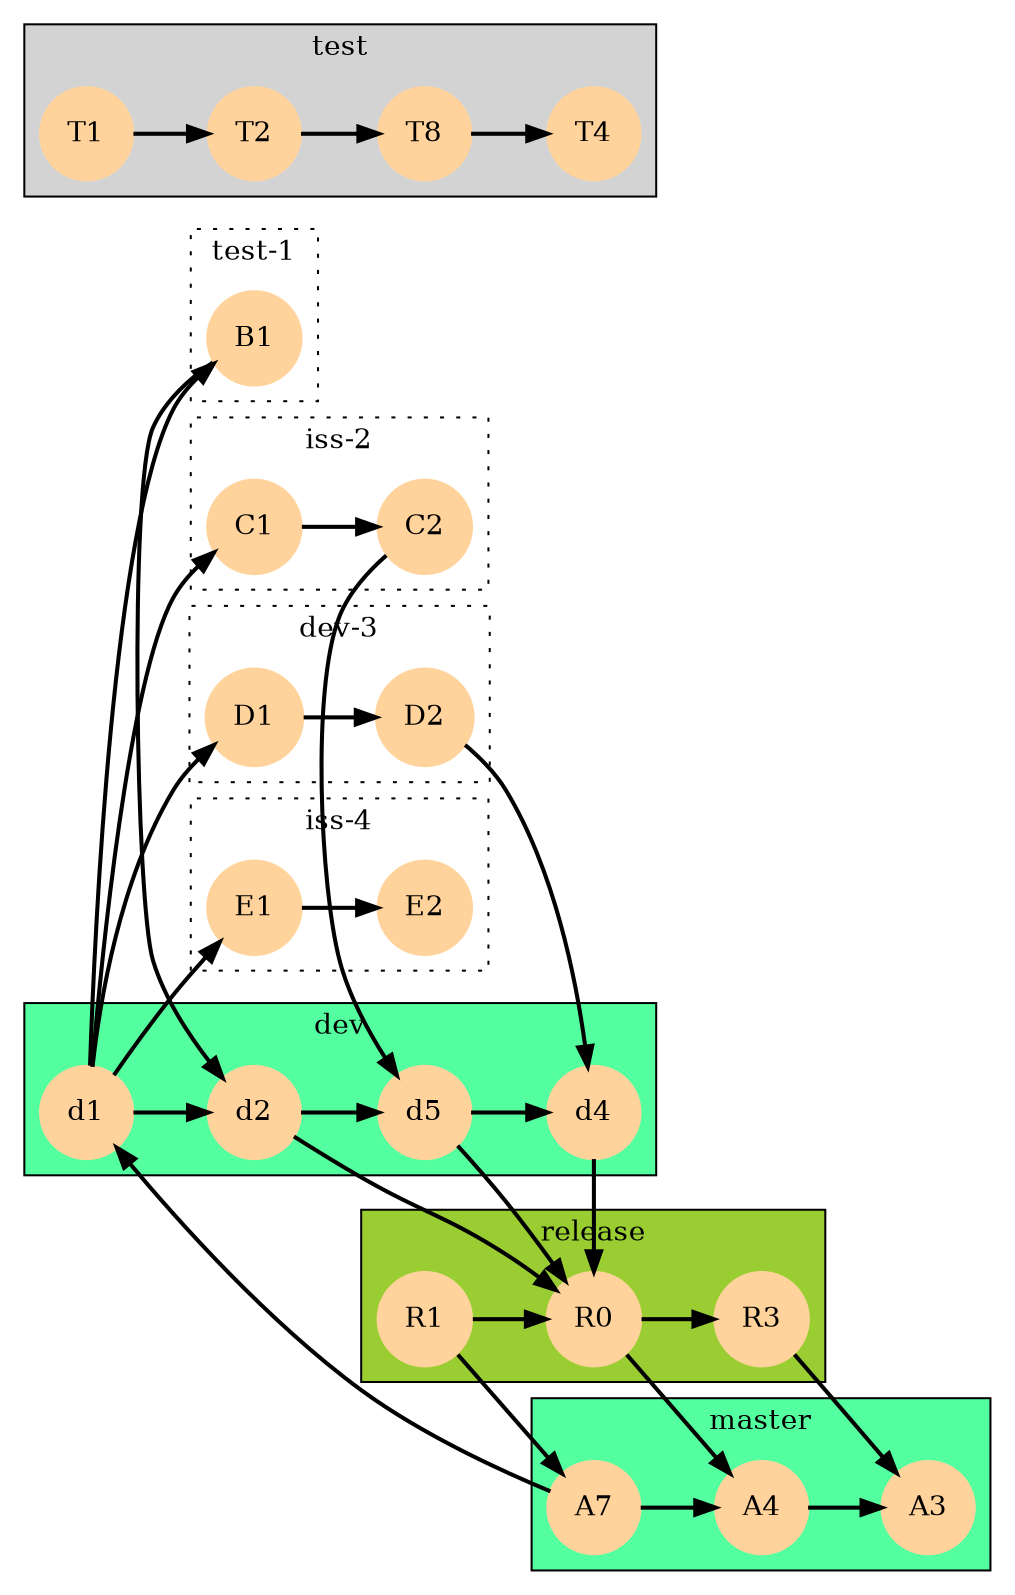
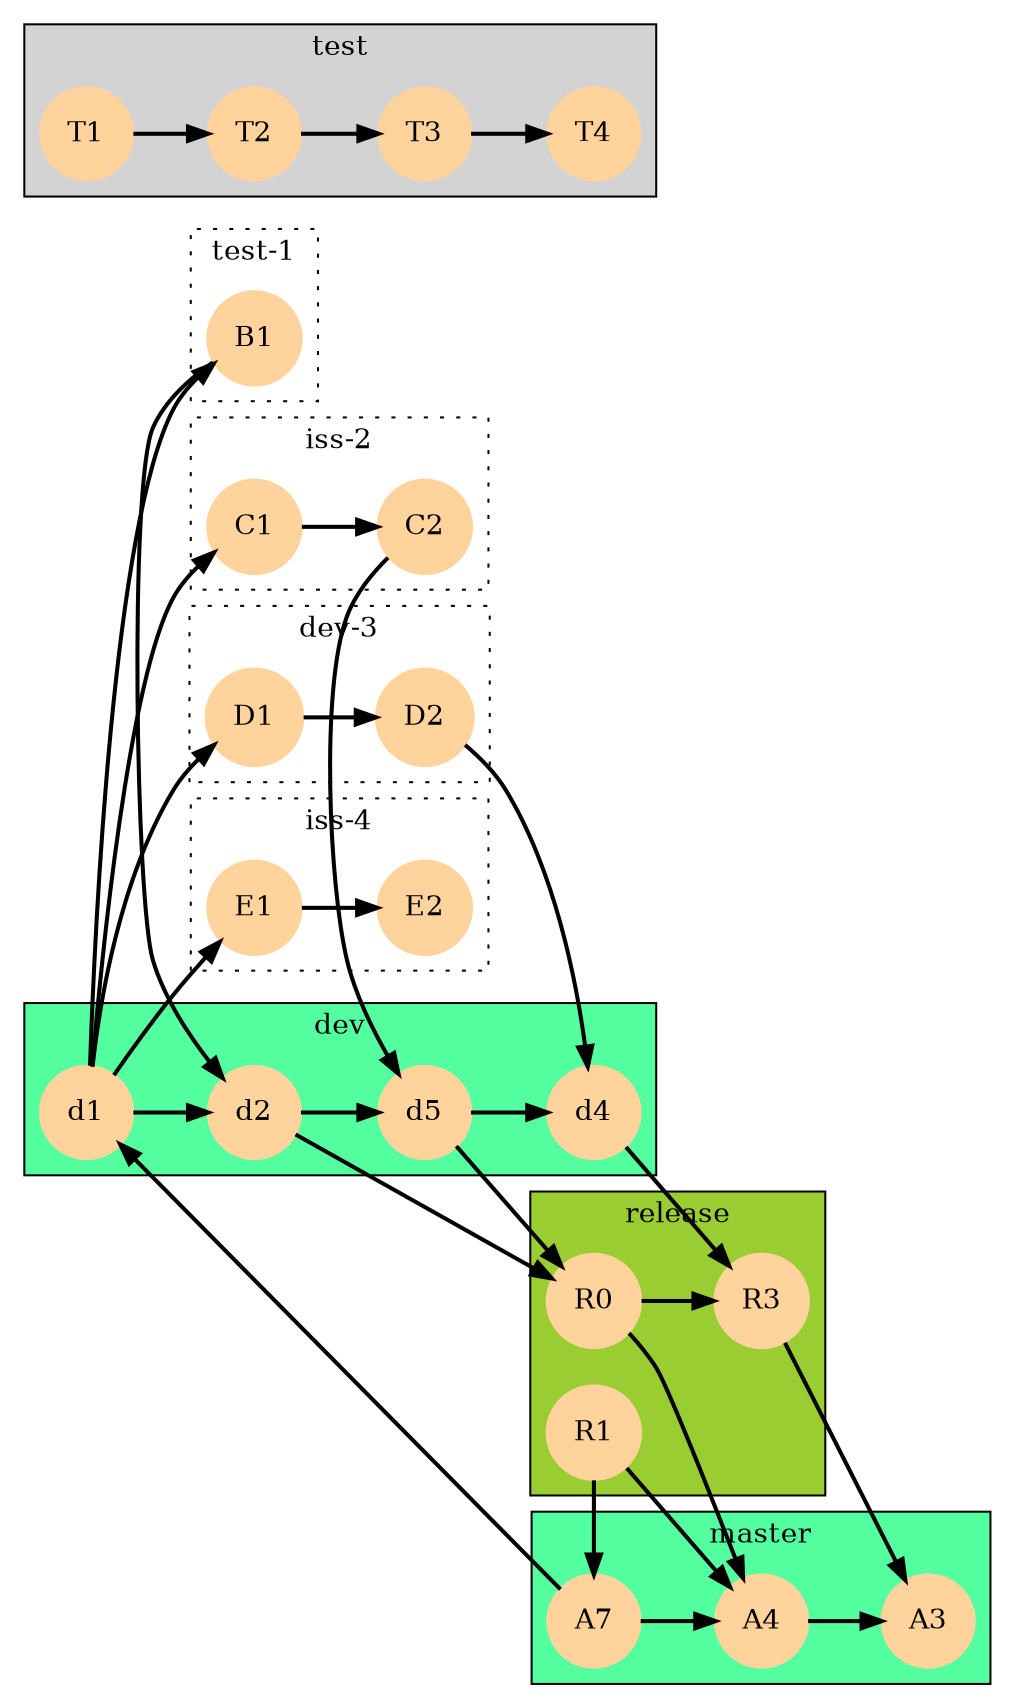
node "T8": label "T8" -> "T3"
edge "d4" -> "R0": now "d4" -> "R3"
edge "R1" -> "R0": now "R1" -> "A4"
